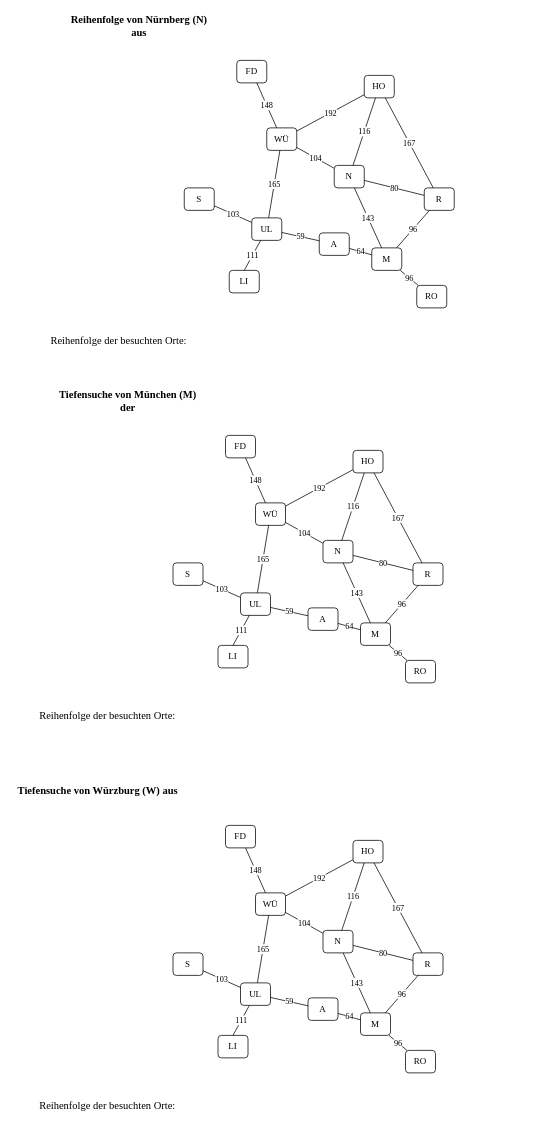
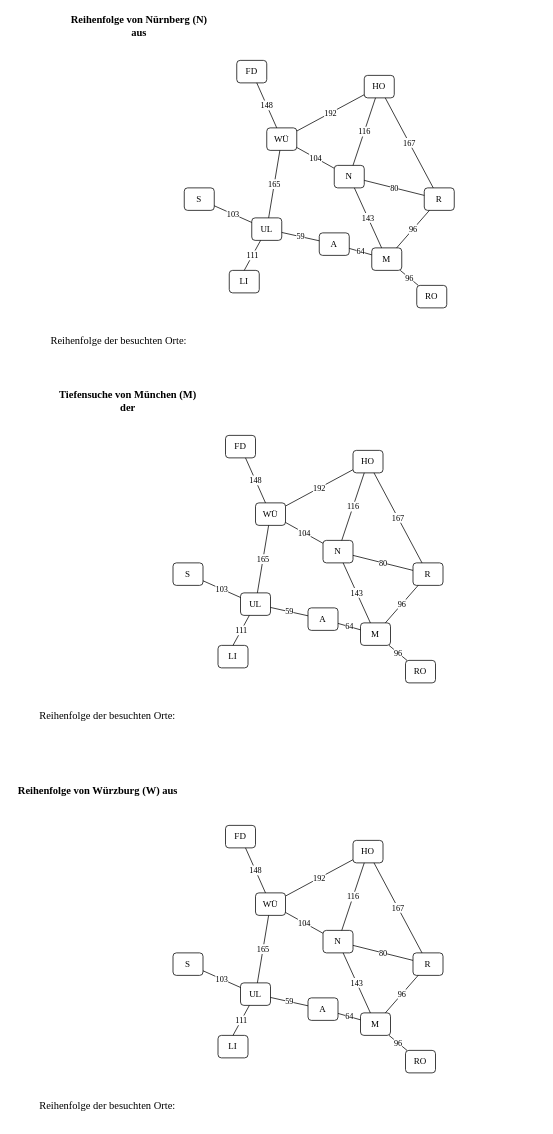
node "Tiefensuche von Würzburg (W) aus": label "Tiefensuche von Würzburg (W) aus" -> "Reihenfolge von Würzburg (W) aus"
